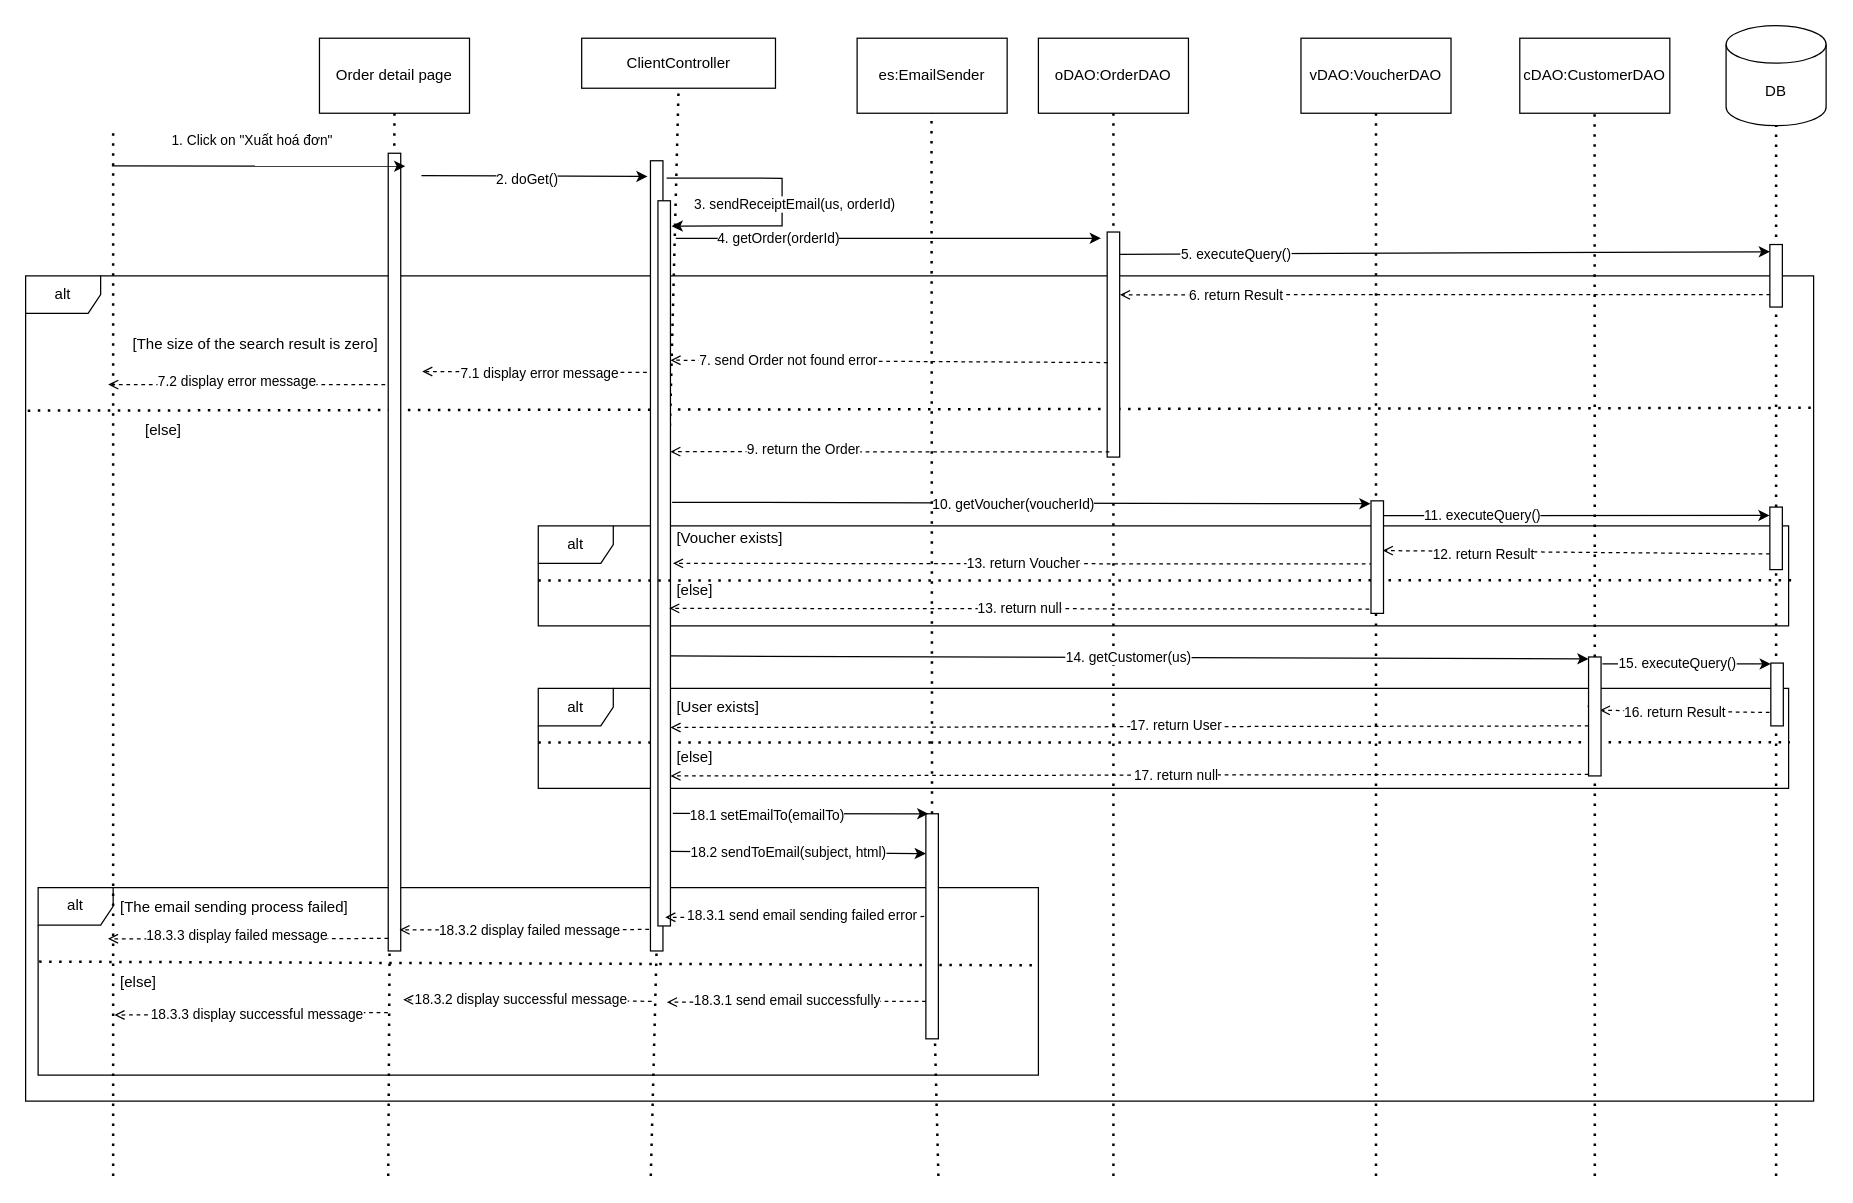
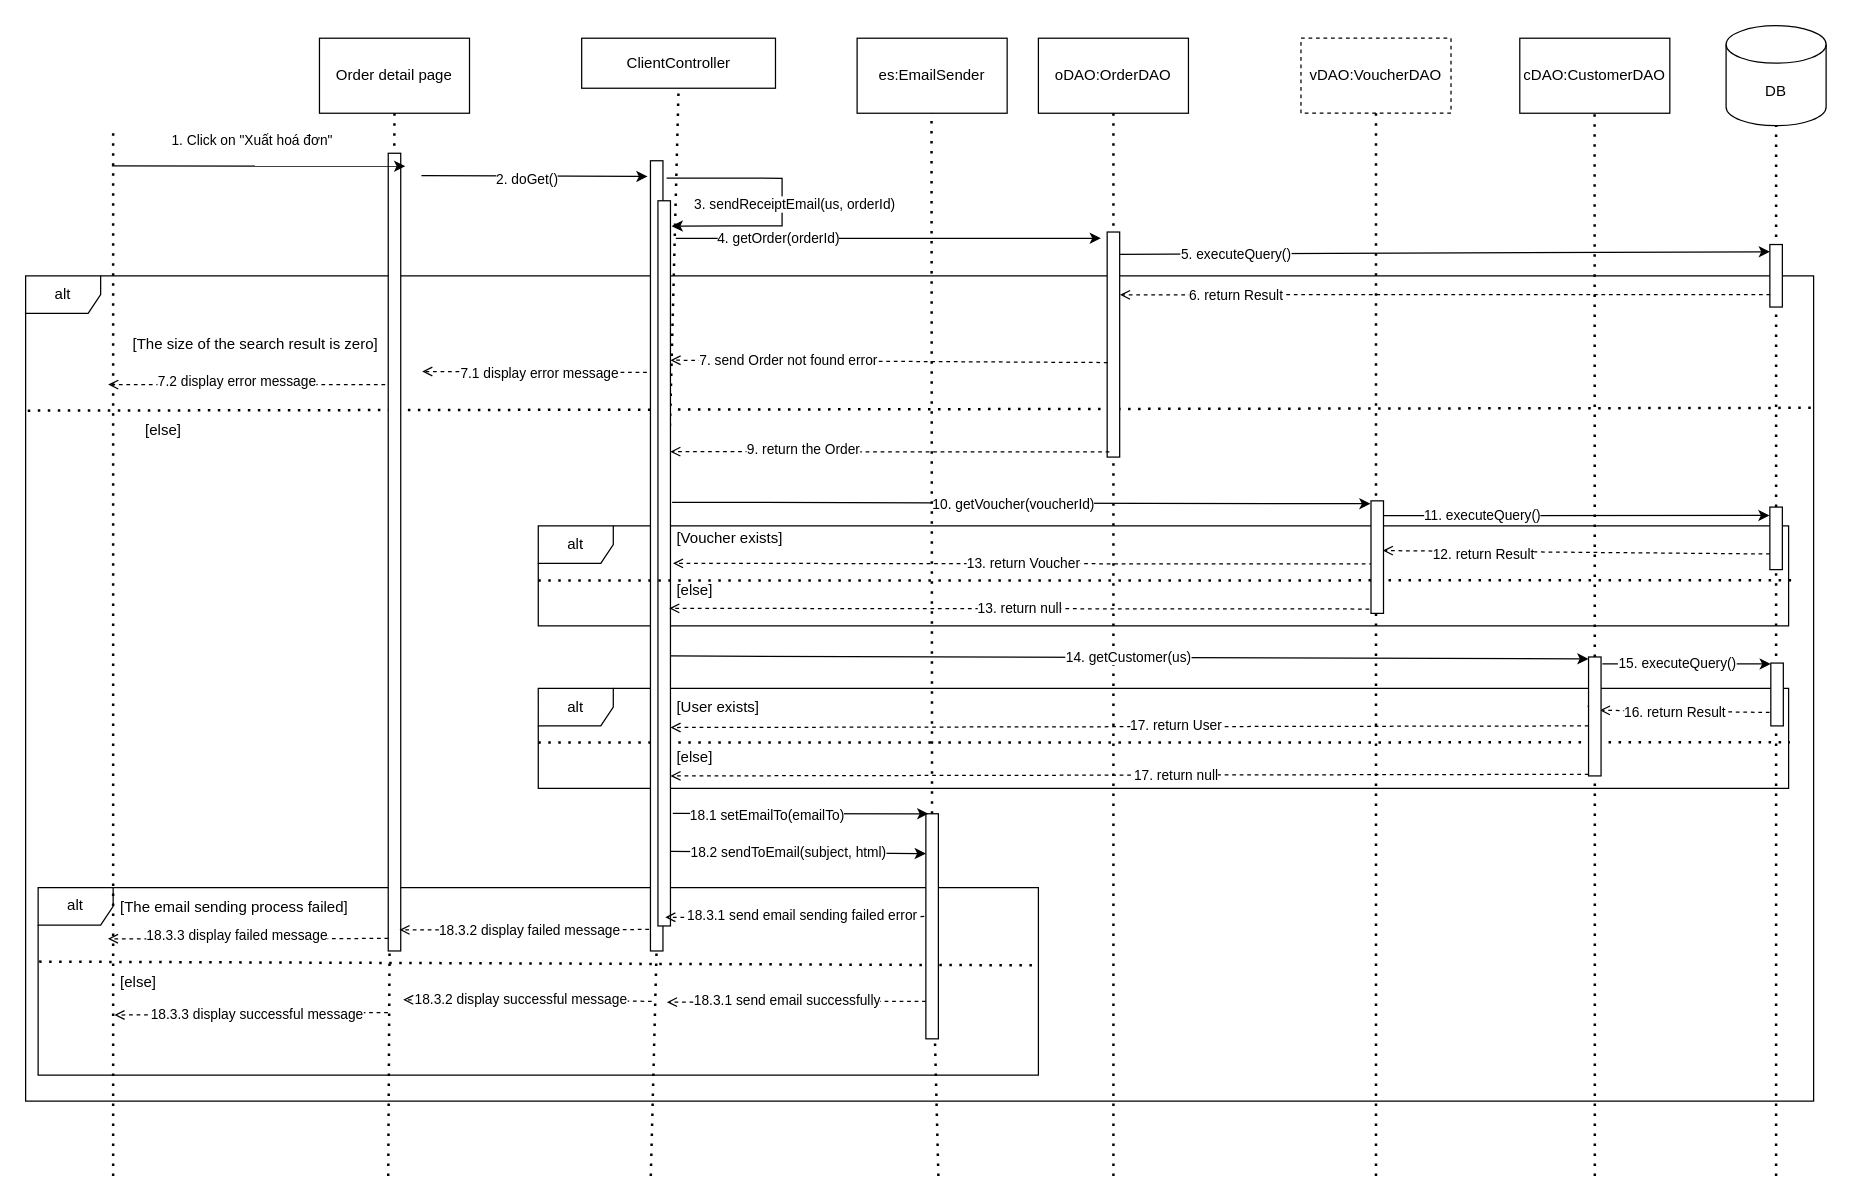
node "vDAO:VoucherDAO": style solid -> dashed
